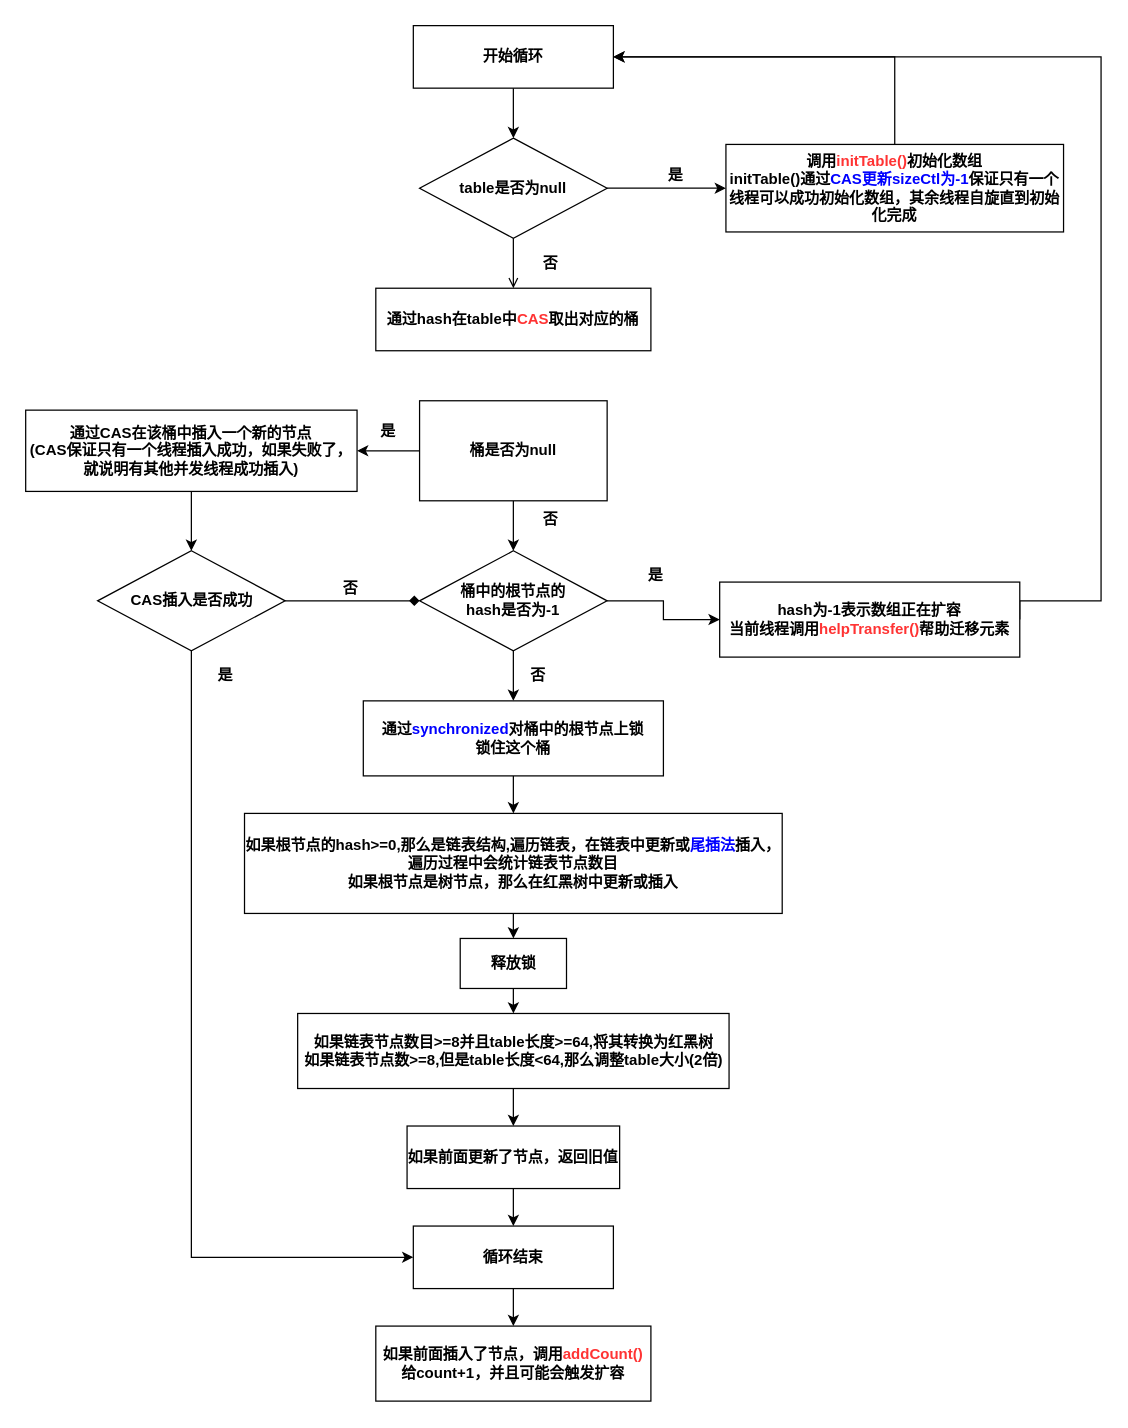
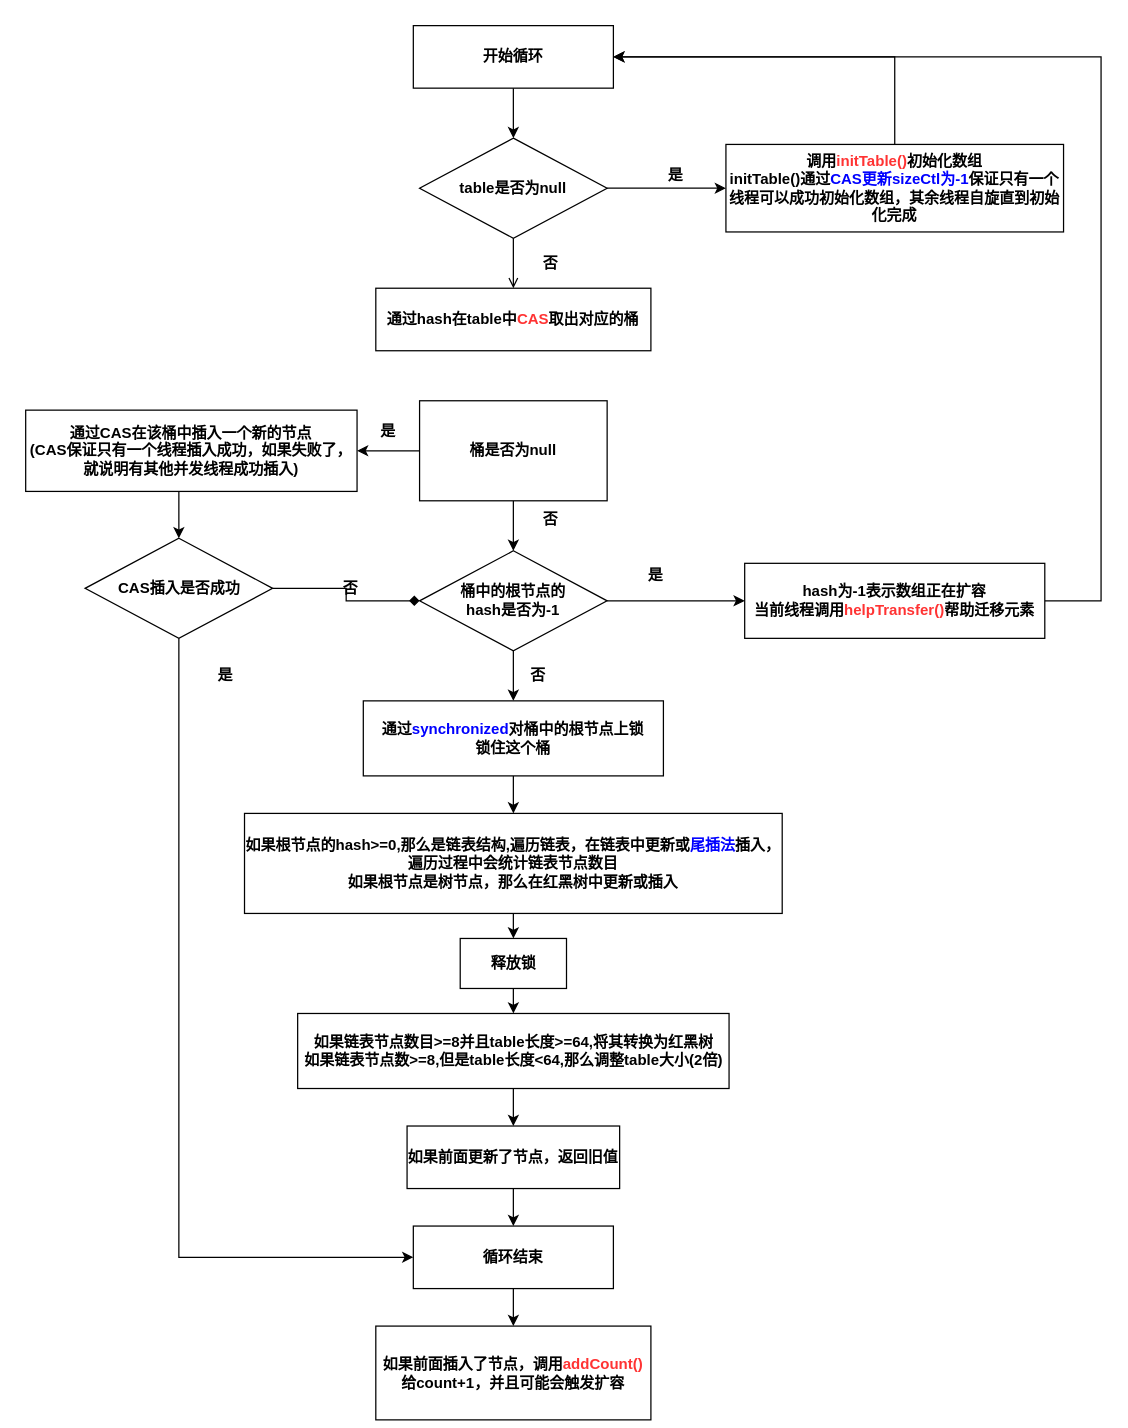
node "CAS插入是否成功": moved (191, 601) -> (179, 588)
node "hash为-1表示数组正在扩容 当前线程调用helpTransfer()帮助迁移元素": moved (869, 619) -> (894, 601)
node "如果前面插入了节点，调用addCount() 给count+1，并且可能会触发扩容": size 275x75 -> 275x94
